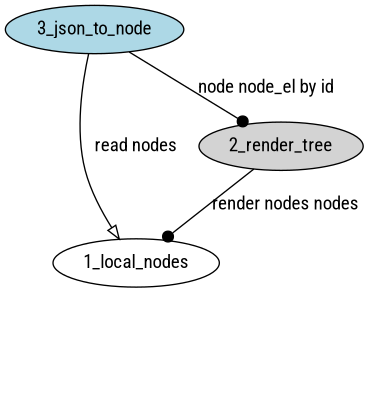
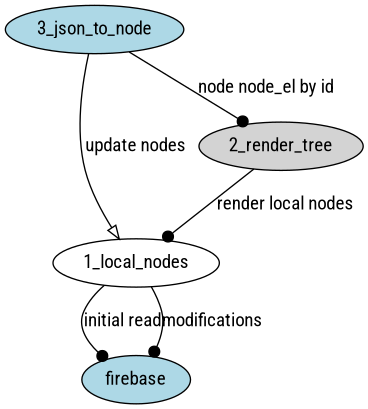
edge "3_json_to_node" -> "1_local_nodes": label "read nodes" -> "update nodes"
edge "2_render_tree" -> "1_local_nodes": label "render nodes nodes" -> "render local nodes"
node "firebase": added
